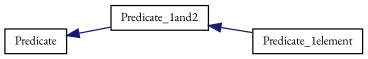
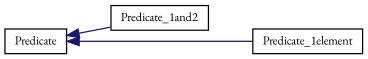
edge "Predicate_1element" -> "Predicate_1and2": now "Predicate_1element" -> "Predicate"
